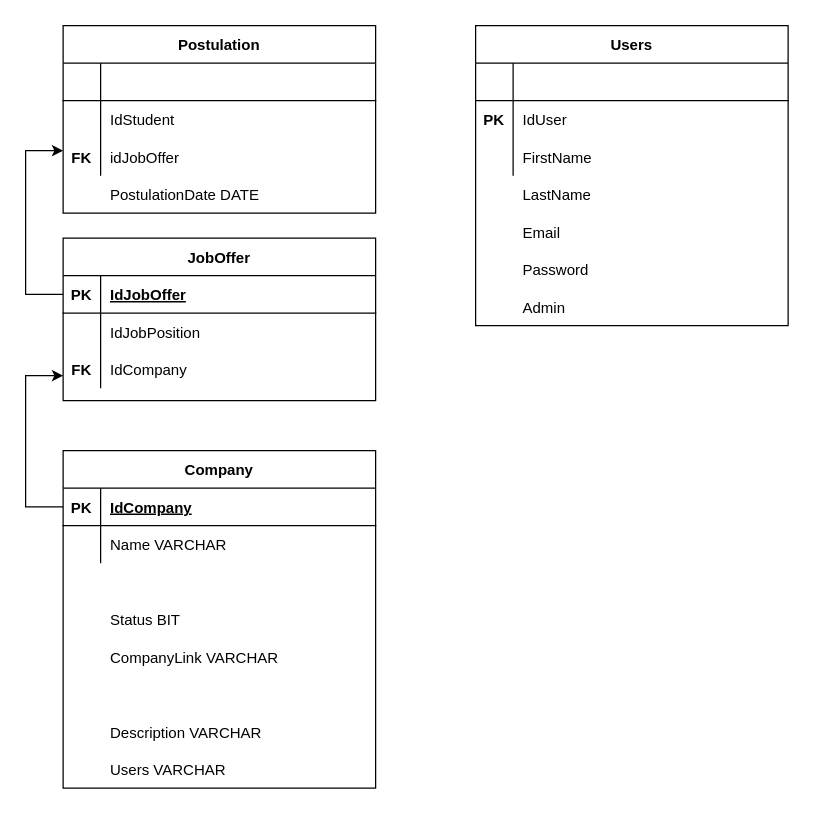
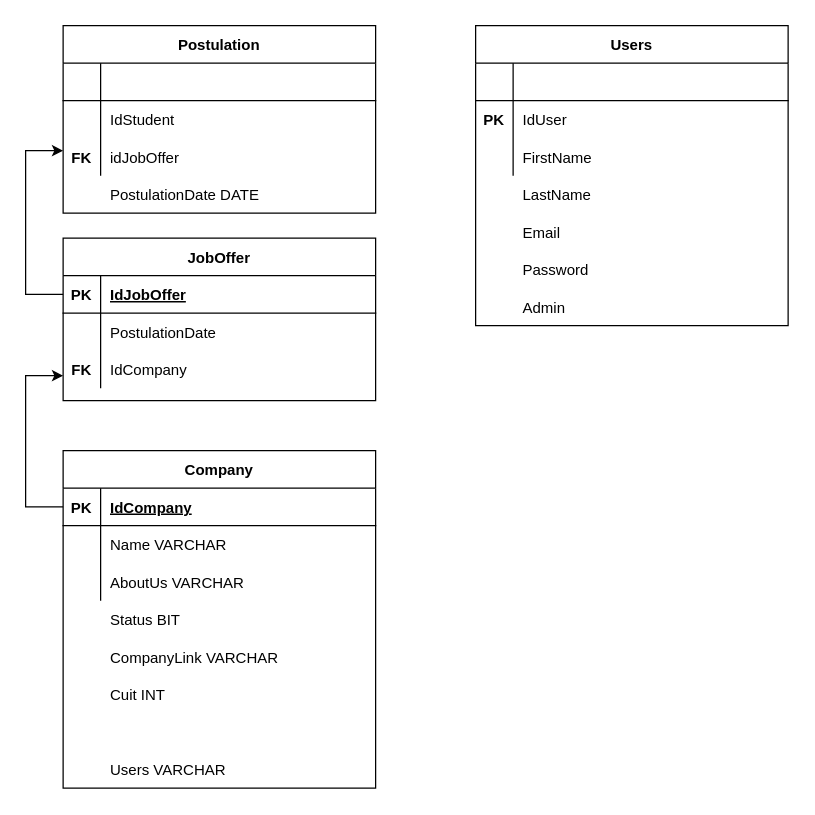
node "IdJobPosition": label "IdJobPosition" -> "PostulationDate"
node "AboutUs VARCHAR": added
node "Cuit INT": added
node "Description VARCHAR": removed
